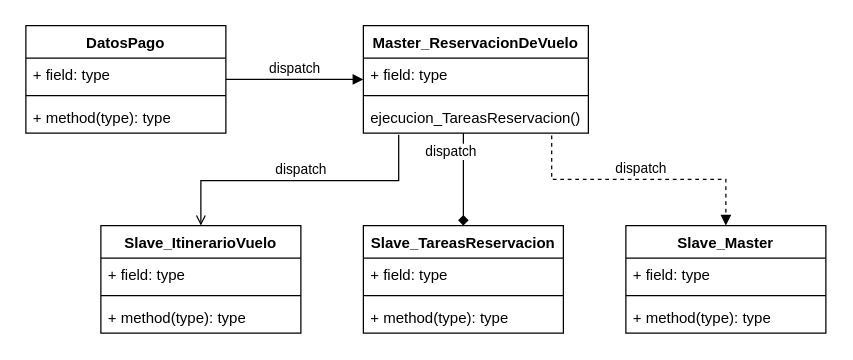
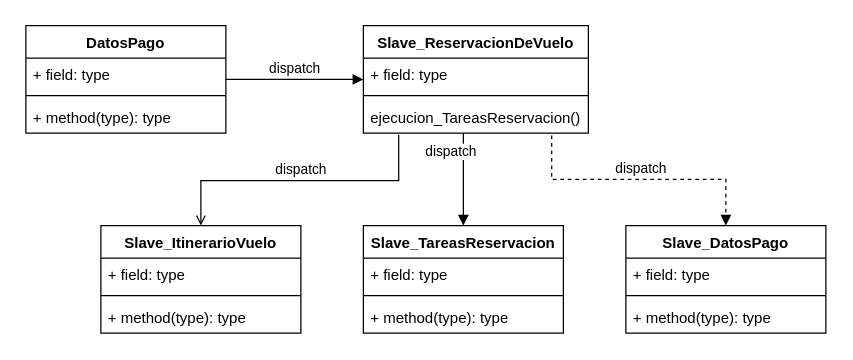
node "Master_ReservacionDeVuelo": label "Master_ReservacionDeVuelo" -> "Slave_ReservacionDeVuelo"
edge "ejecucion_TareasReservacion()" -> "Slave_TareasReservacion": arrowhead diamond -> block
node "Slave_Master": label "Slave_Master" -> "Slave_DatosPago"
